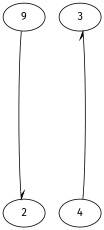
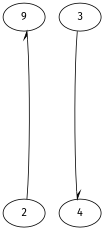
edge "9" -> "2": reversed
edge "4" -> "3": reversed
